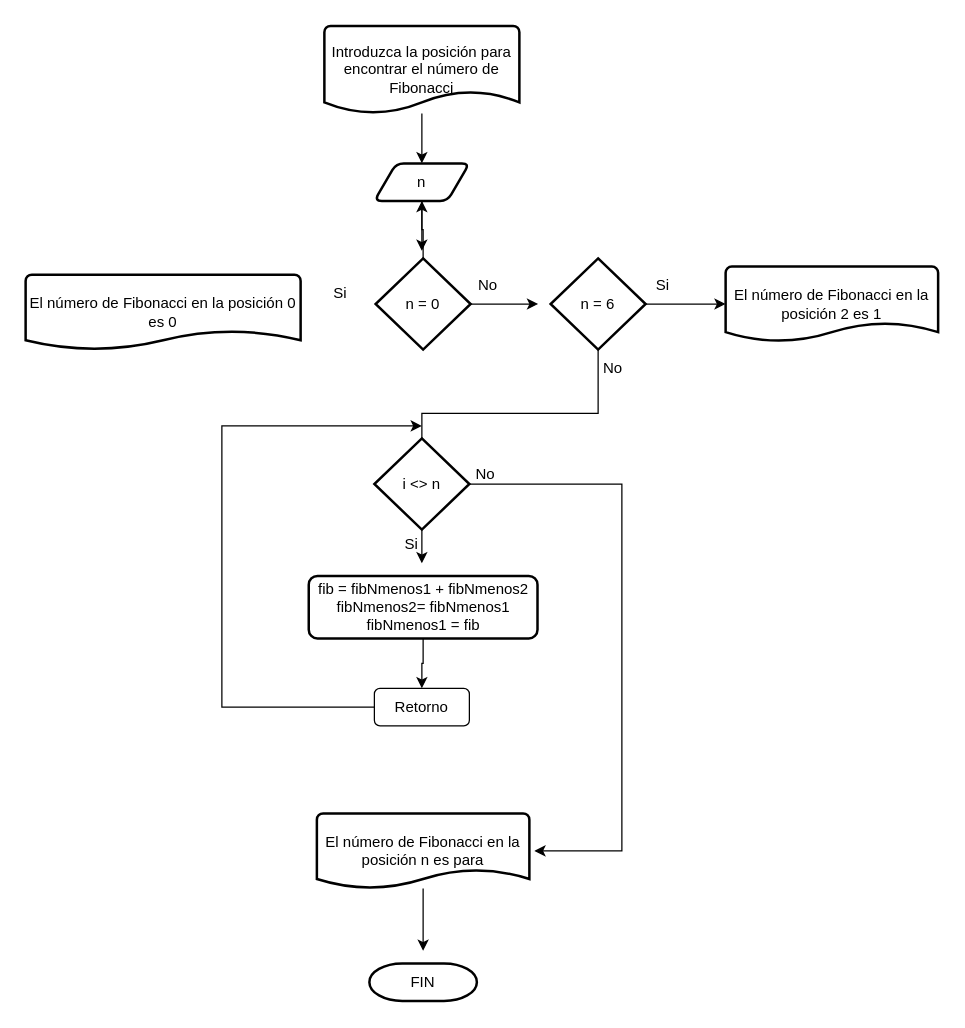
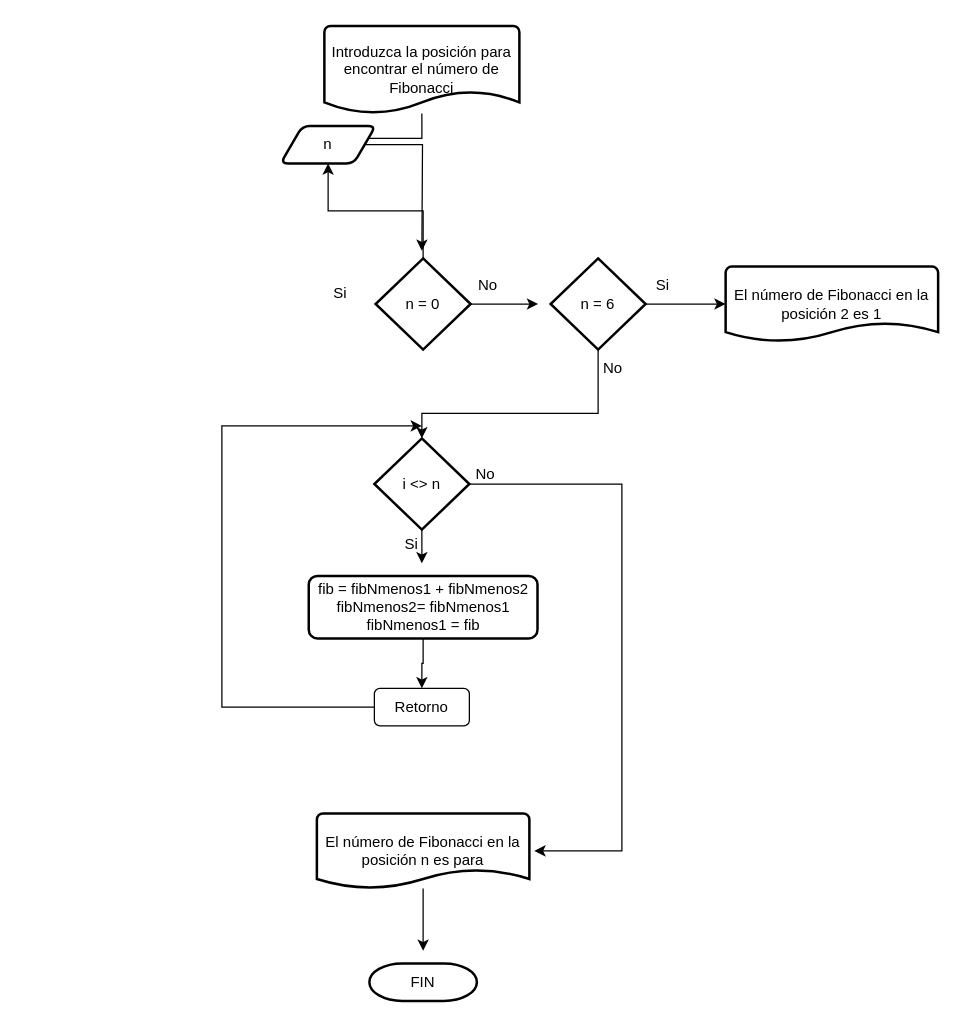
node "n": moved (422, 182) -> (328, 144)
node "El número de Fibonacci en la posición 0 es 0": removed
edge "n = 6" -- "i <> n": arrowhead none -> classic
